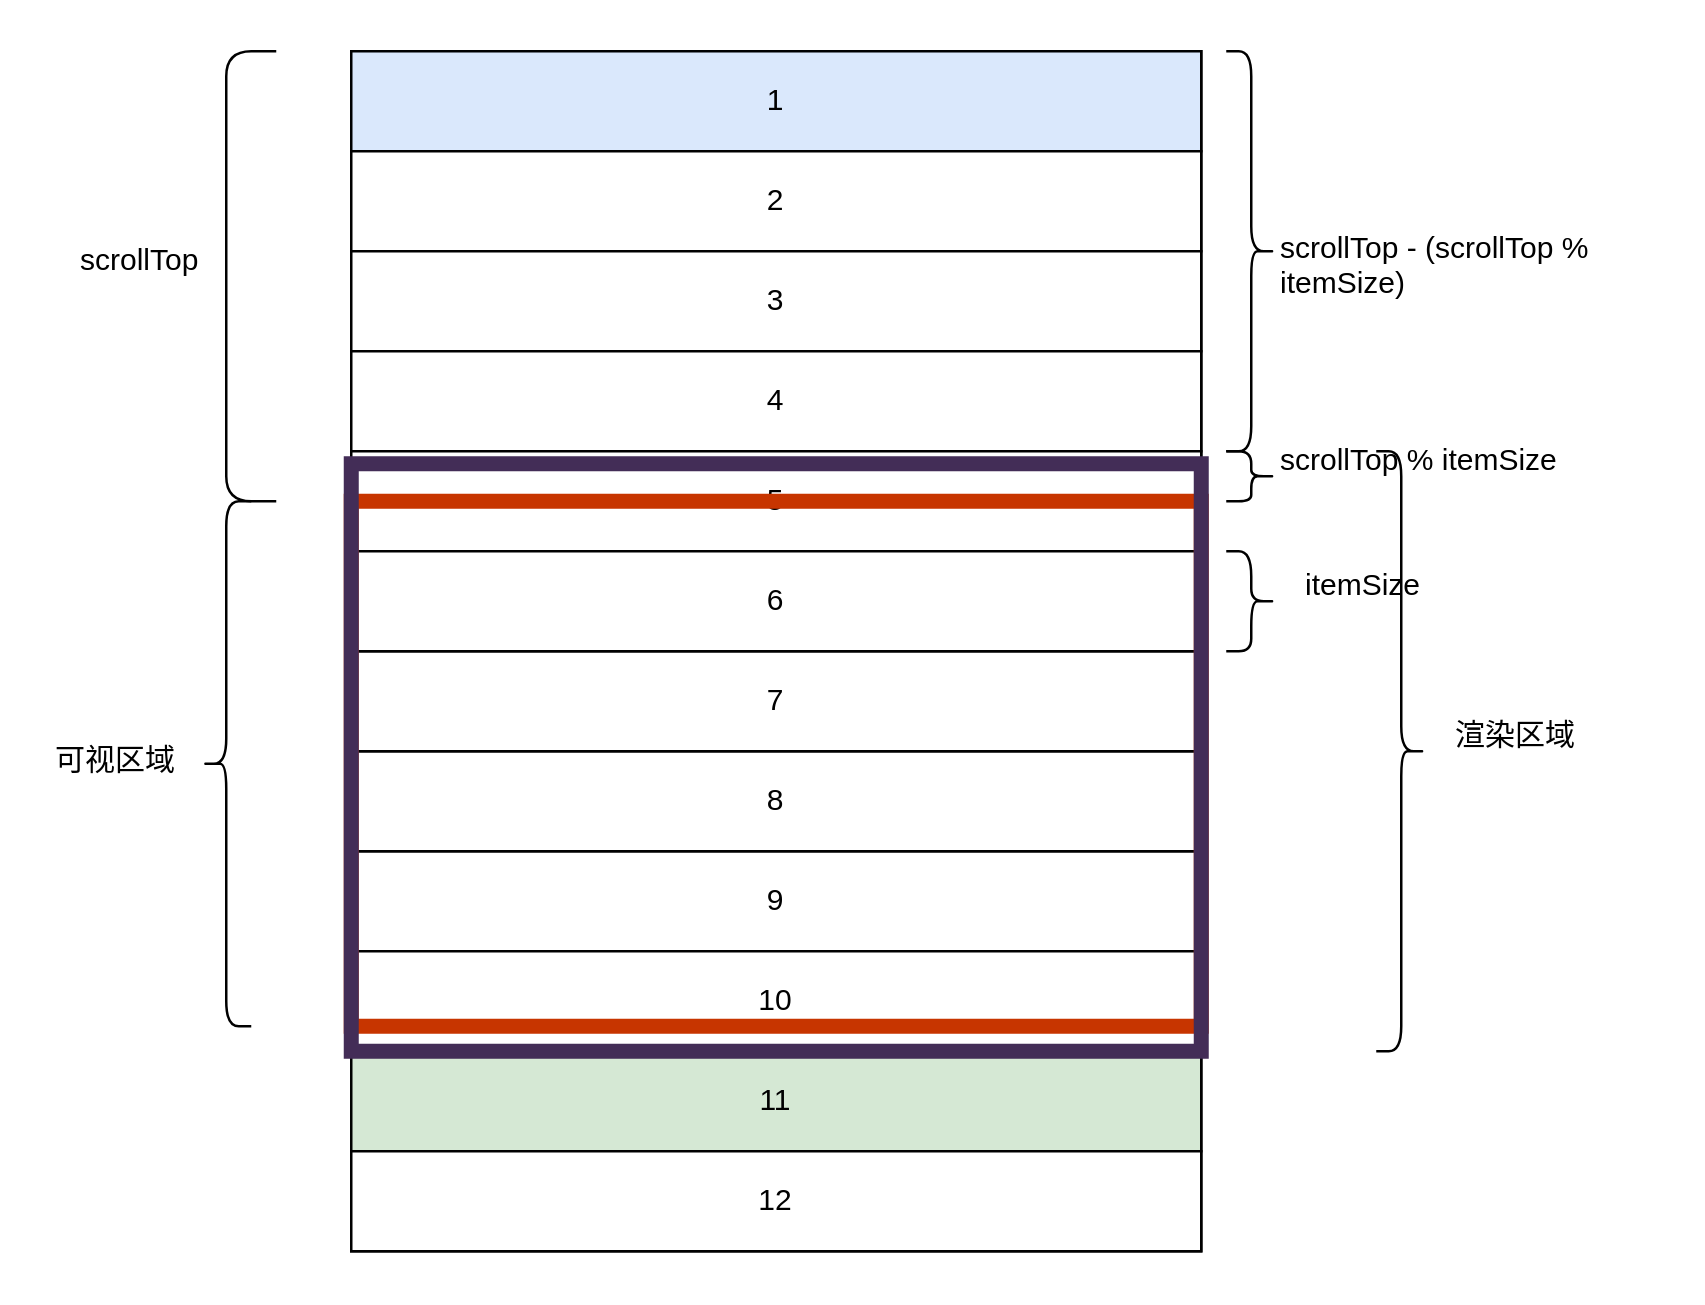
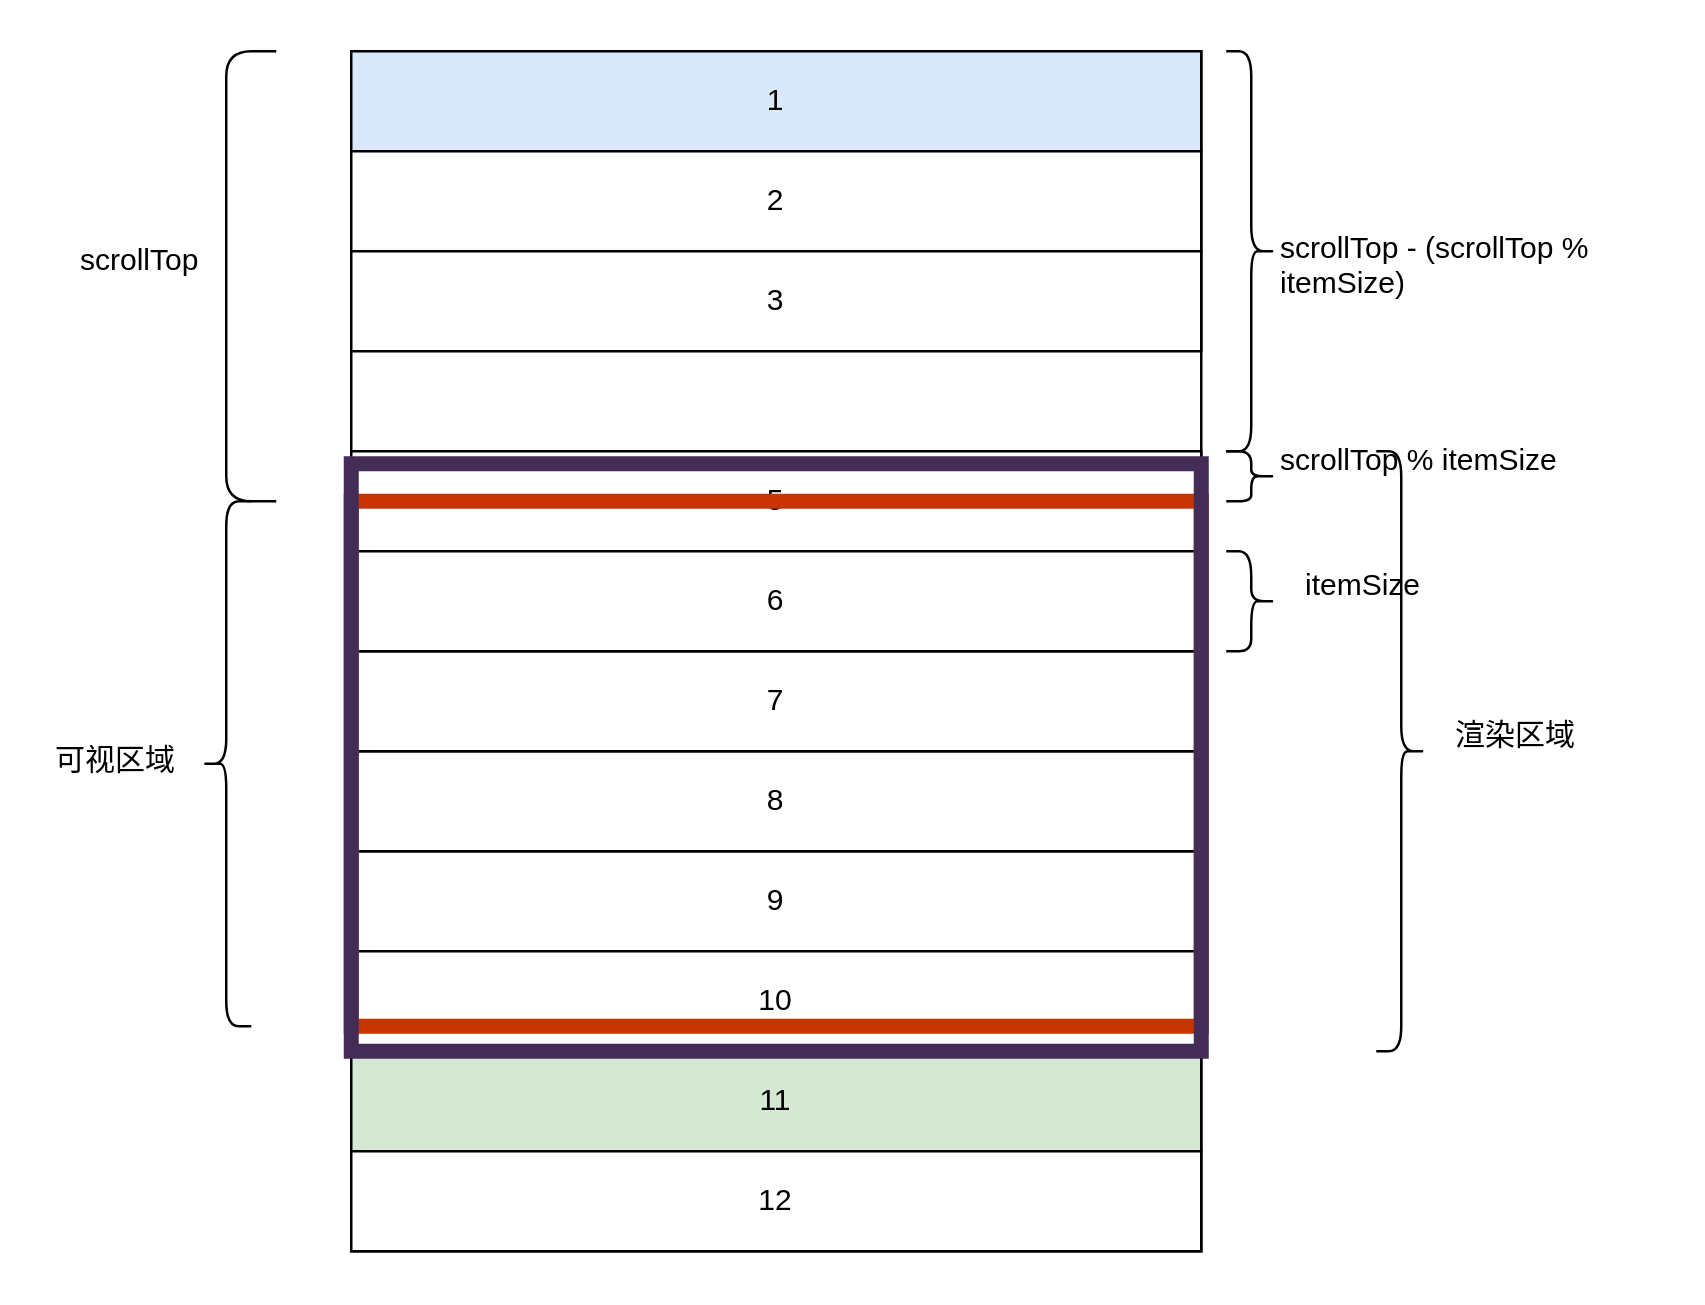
node "4": removed
